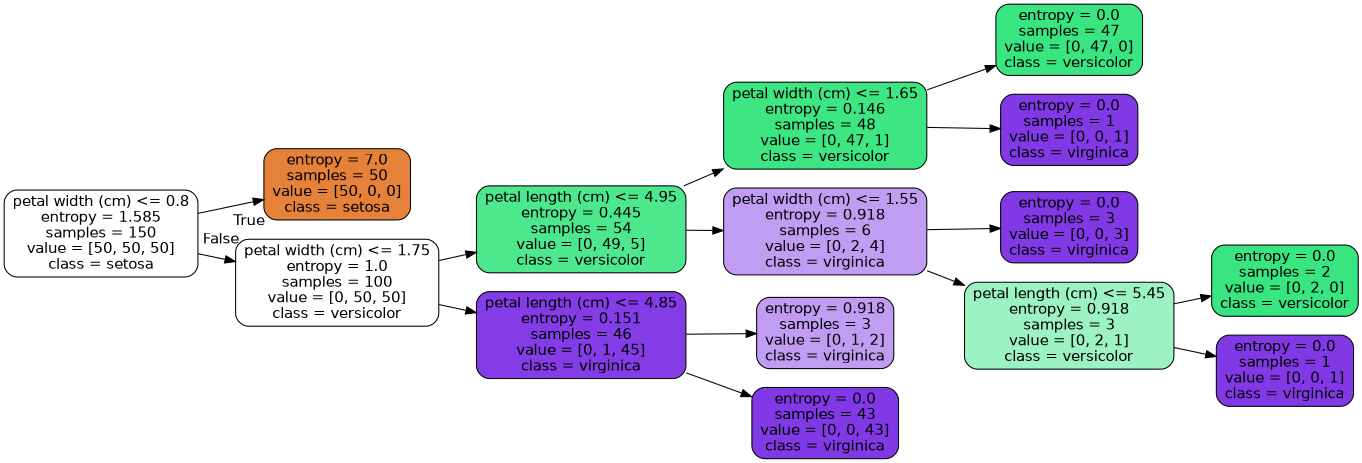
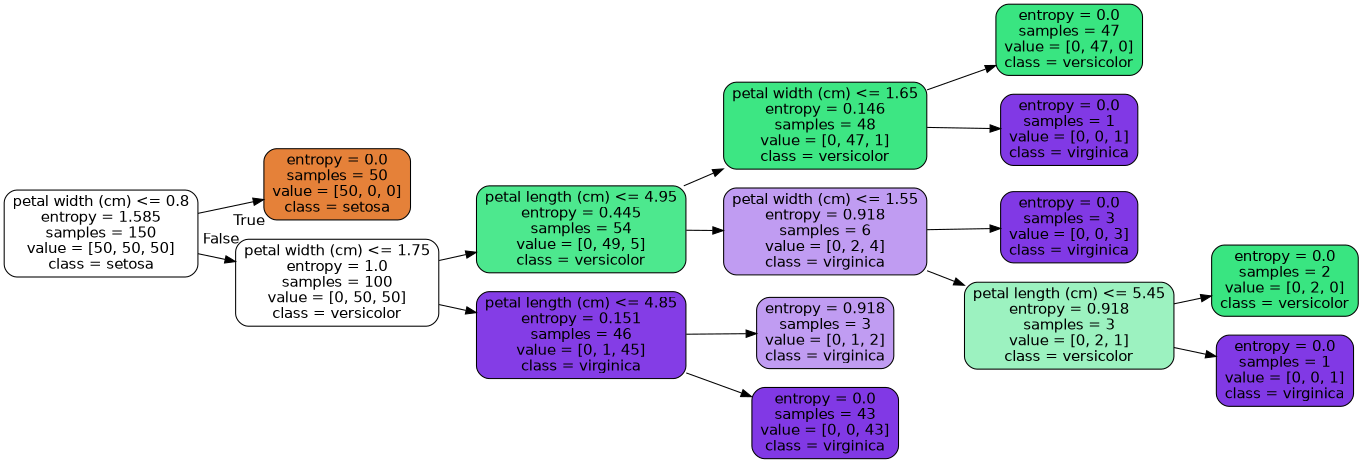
node "entropy = 7.0 samples = 50 value = [50, 0, 0] class = setosa": label "entropy = 7.0 samples = 50 value = [50, 0, 0] class = setosa" -> "entropy = 0.0 samples = 50 value = [50, 0, 0] class = setosa"
